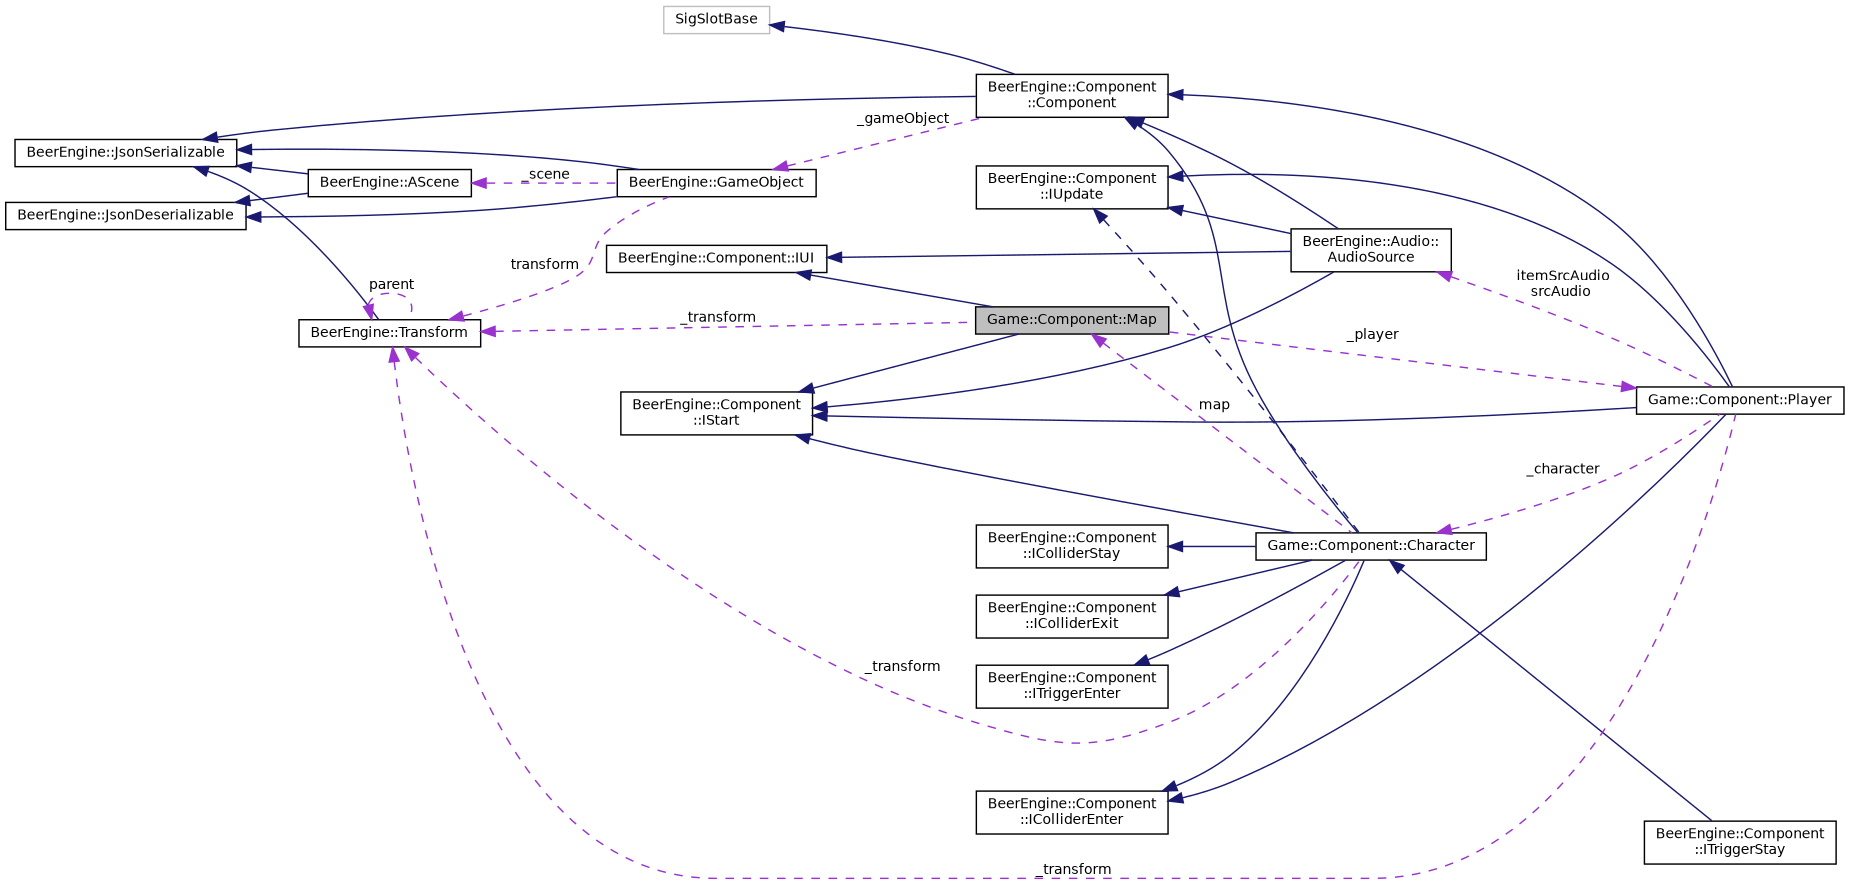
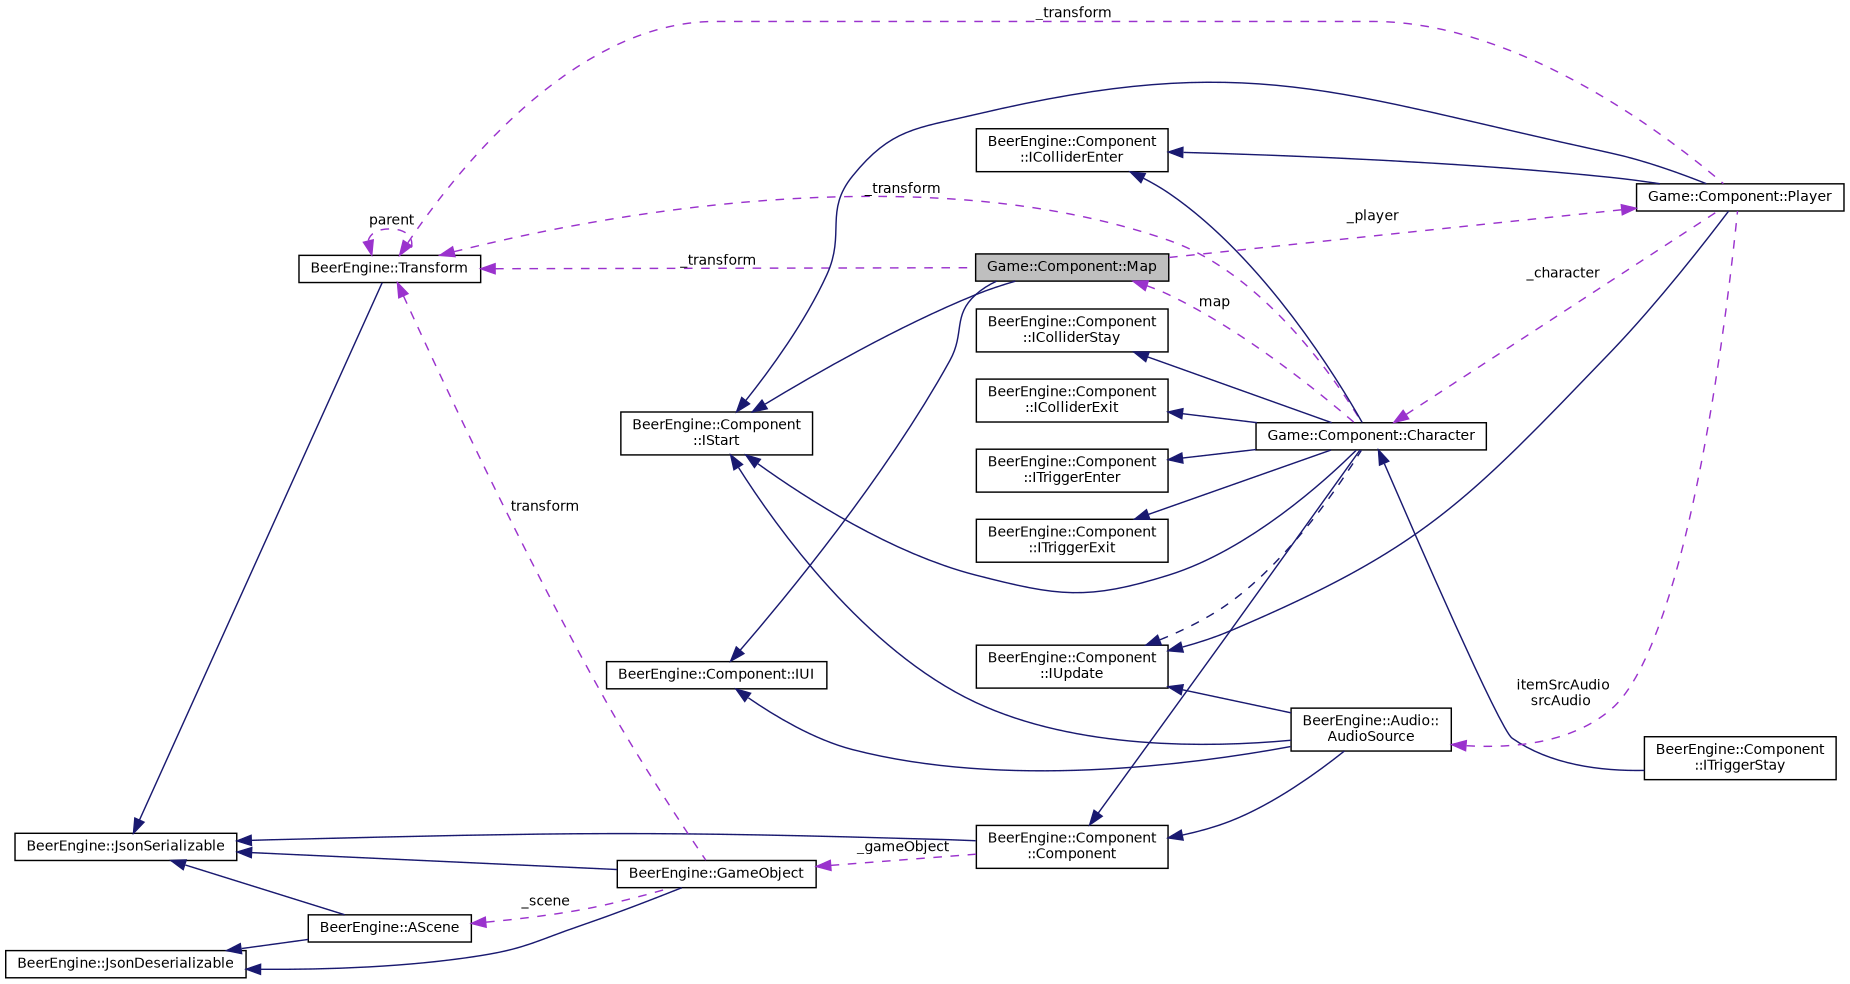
node "SigSlotBase": removed
edge "Game::Component::Player" -> "BeerEngine::Component ::Component": removed
node "BeerEngine::Component ::ITriggerExit": added
